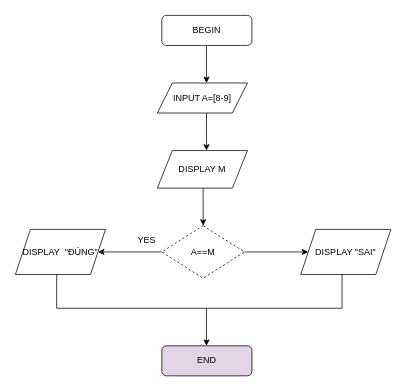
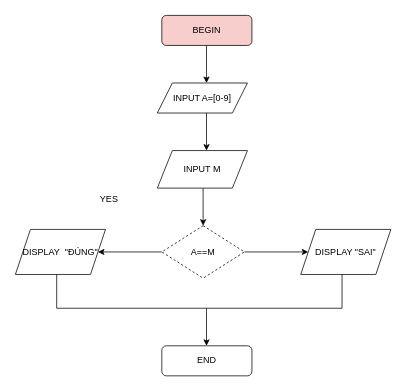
node "BEGIN": fillcolor #ffffff -> #f8cecc
node "INPUT A=[8-9]": label "INPUT A=[8-9]" -> "INPUT A=[0-9]"
node "DISPLAY M": label "DISPLAY M" -> "INPUT M"
node "YES": moved (147, 240) -> (109, 199)
node "END": fillcolor #e1d5e7 -> #ffffff
